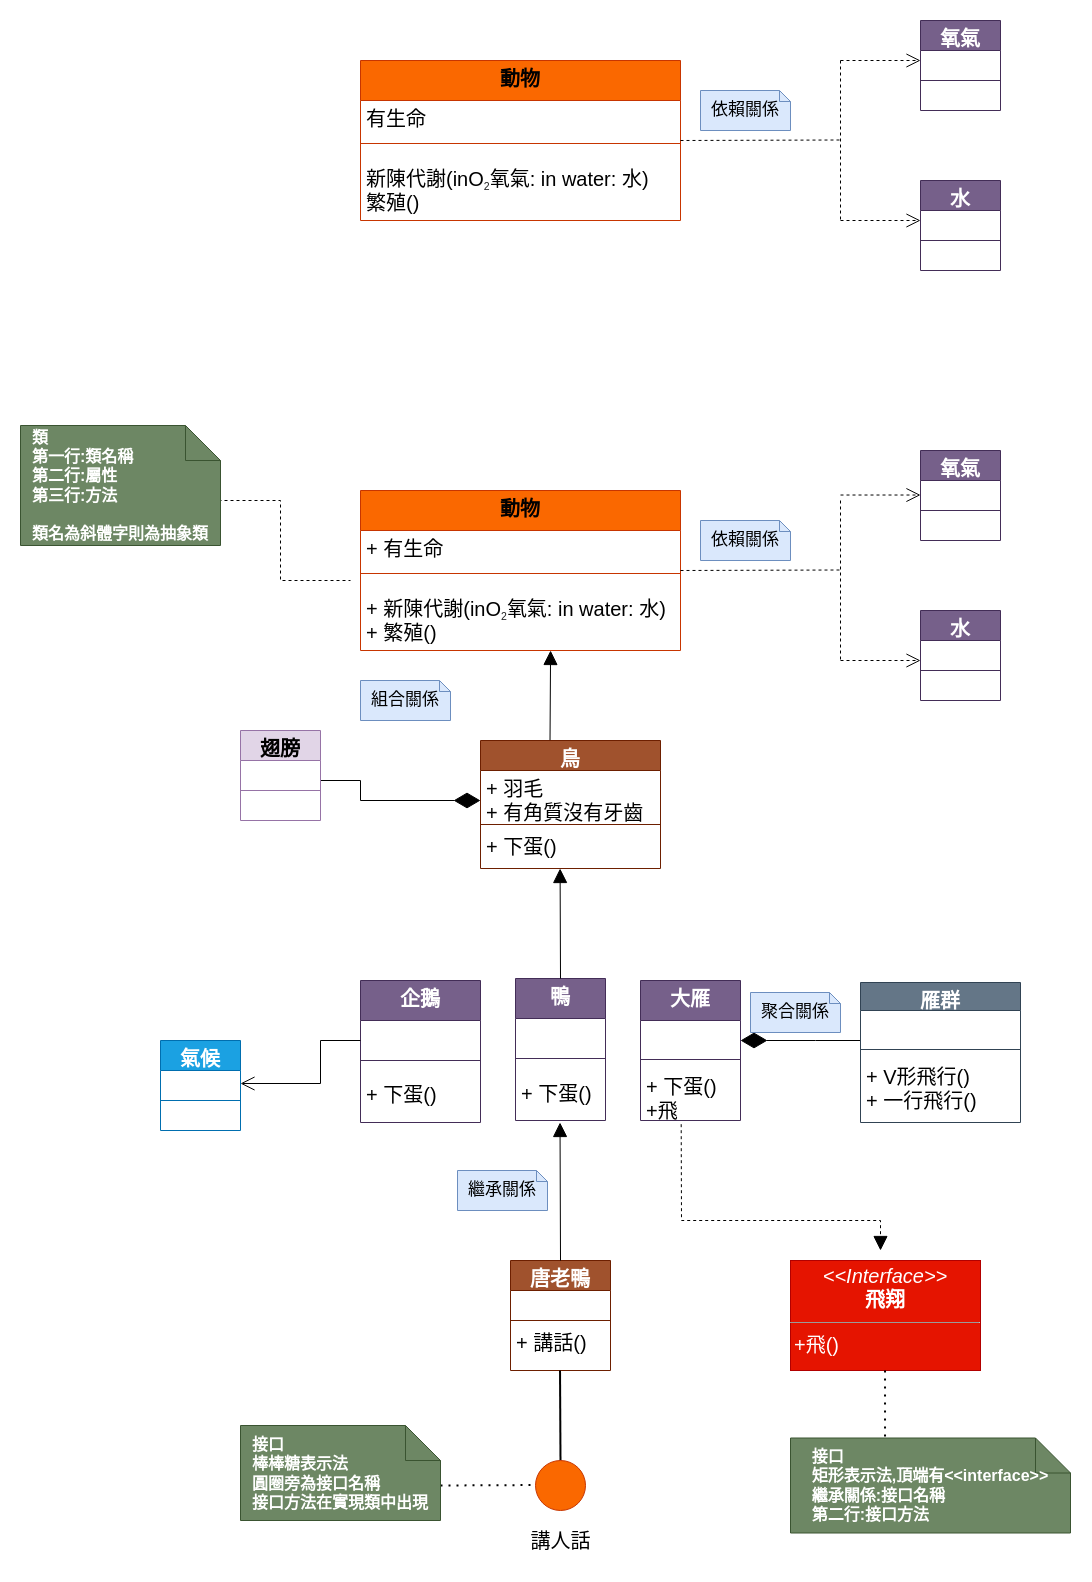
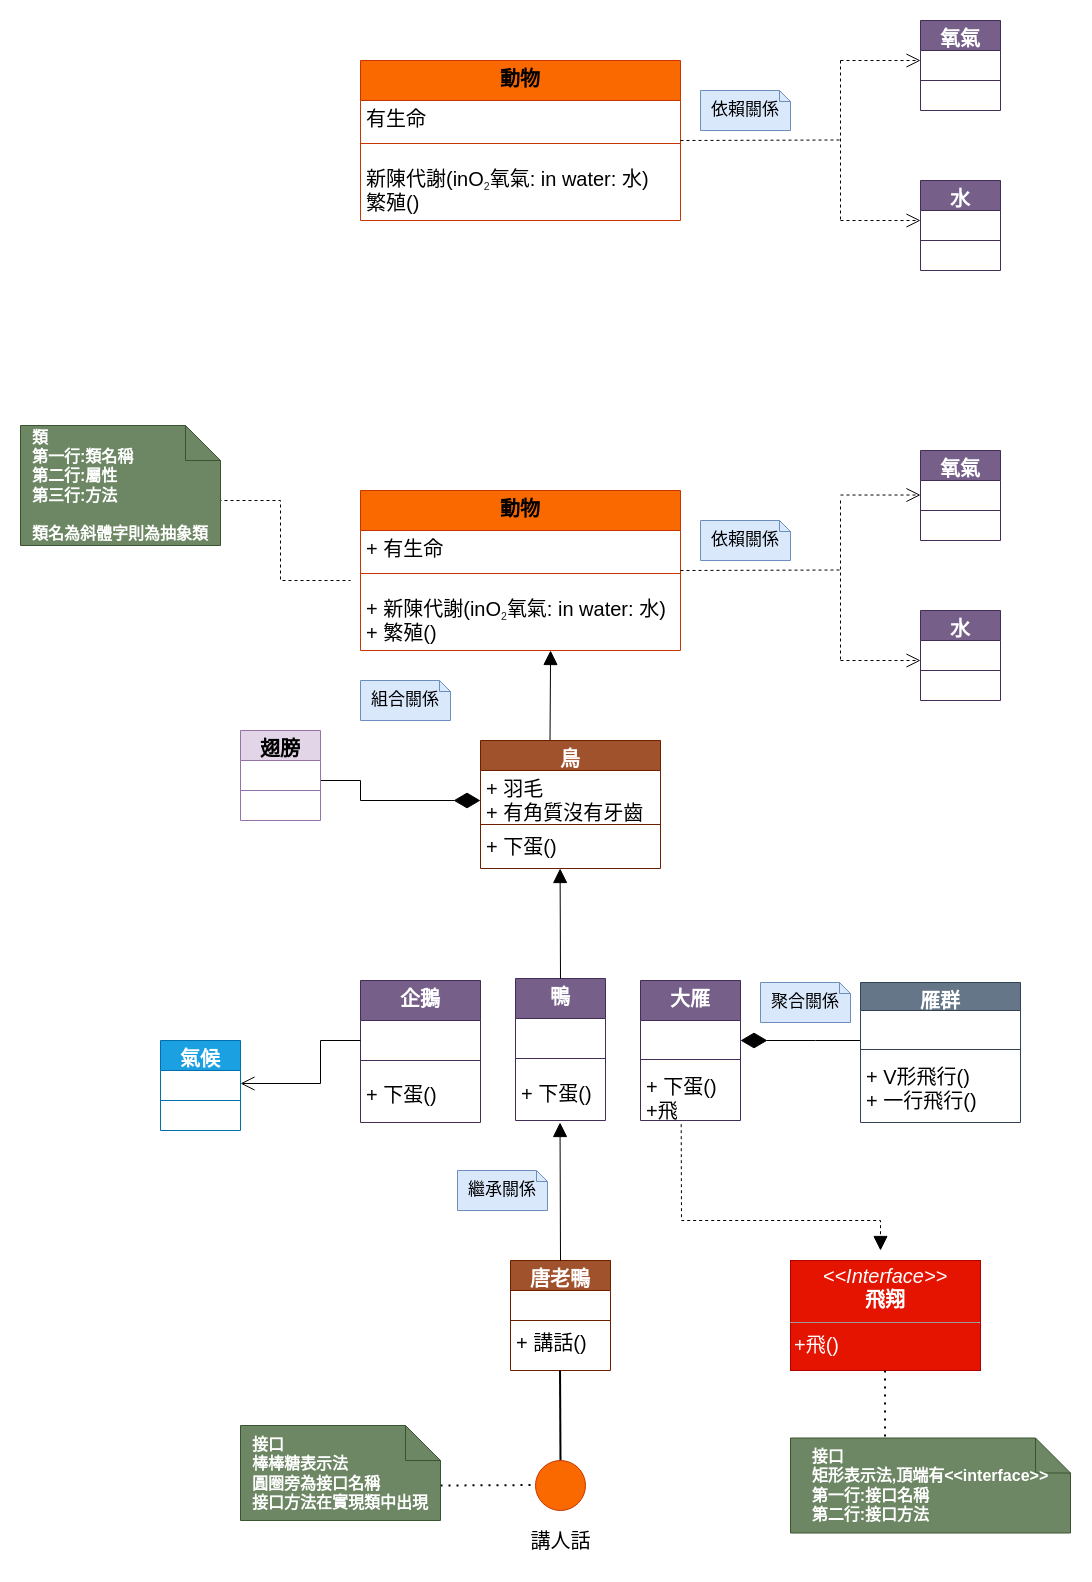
node "聚合關係": moved (796, 1013) -> (806, 1003)
node "接口 矩形表示法,頂端有<<interface>> 繼承關係:接口名稱 第二行:接口方法": label "接口 矩形表示法,頂端有<<interface>> 繼承關係:接口名稱 第二行:接口方法" -> "接口 矩形表示法,頂端有<<interface>> 第一行:接口名稱 第二行:接口方法"
